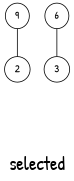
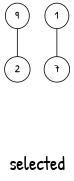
node "6": label "6" -> "1"
node "3": label "3" -> "7"
